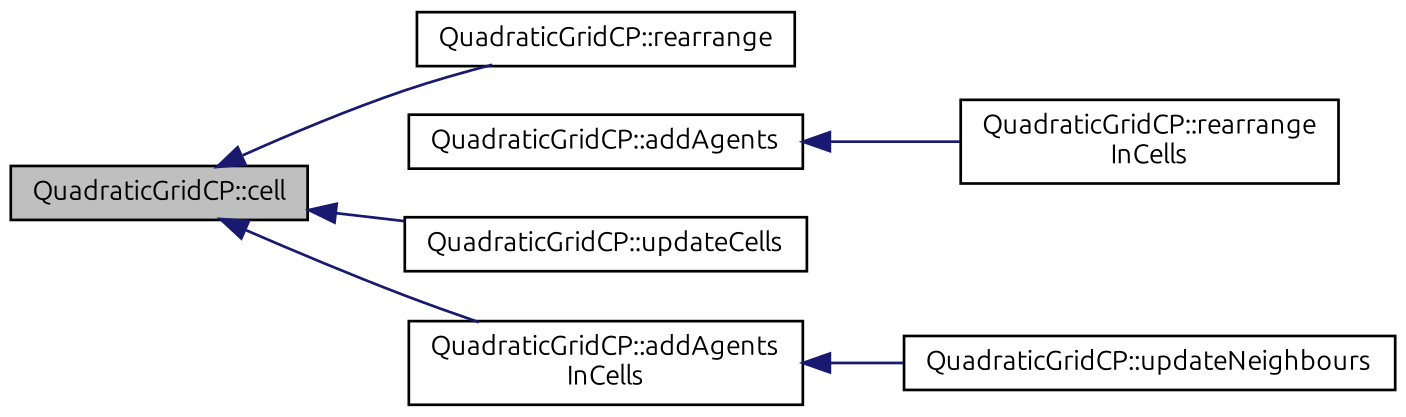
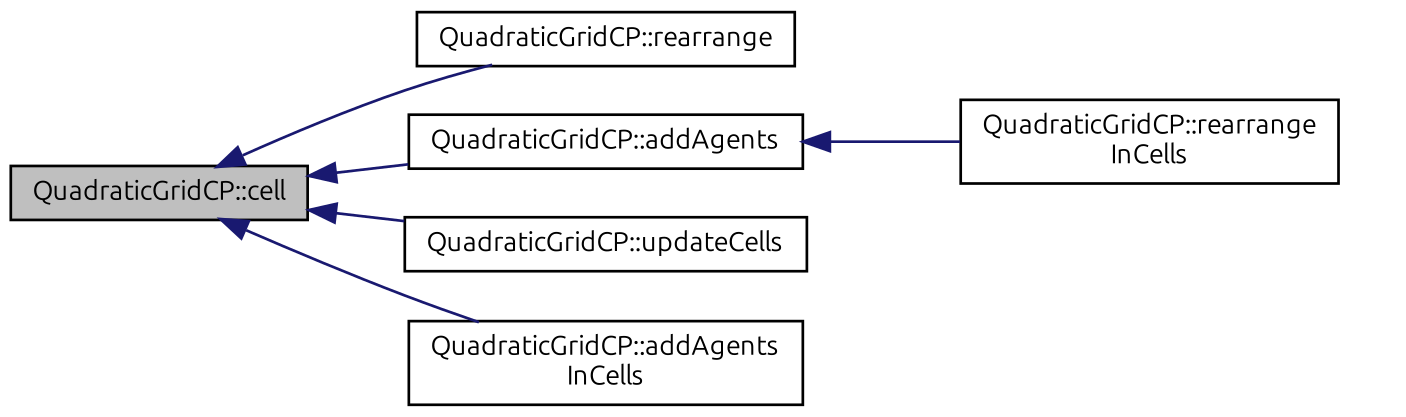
edge "QuadraticGridCP::addAgents" -> "QuadraticGridCP::cell": added
node "QuadraticGridCP::updateNeighbours": removed
